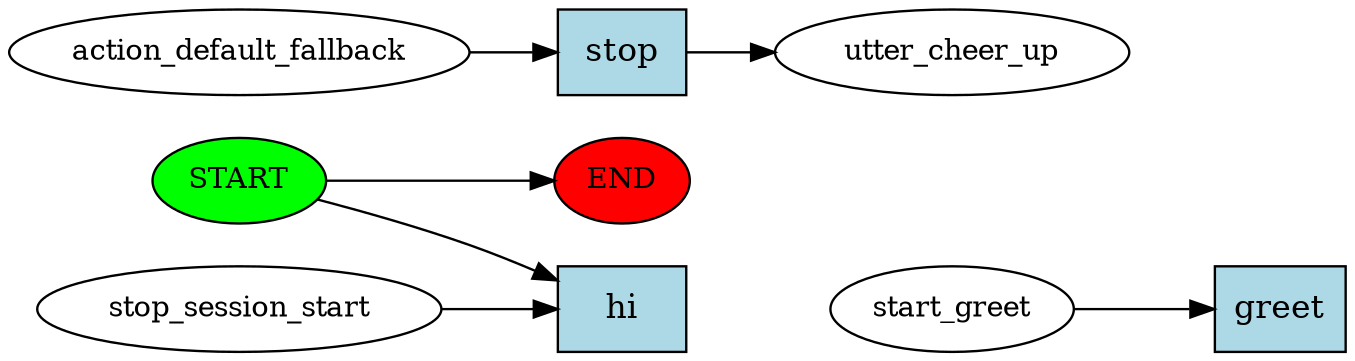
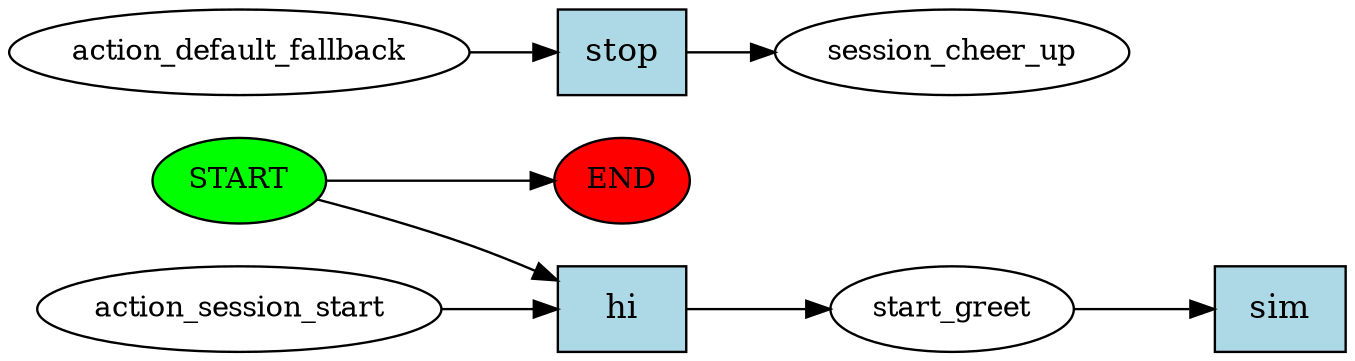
node "utter_cheer_up": label "utter_cheer_up" -> "session_cheer_up"
node "stop_session_start": label "stop_session_start" -> "action_session_start"
edge "hi" -> "start_greet": added
node "greet": label "greet" -> "sim"
